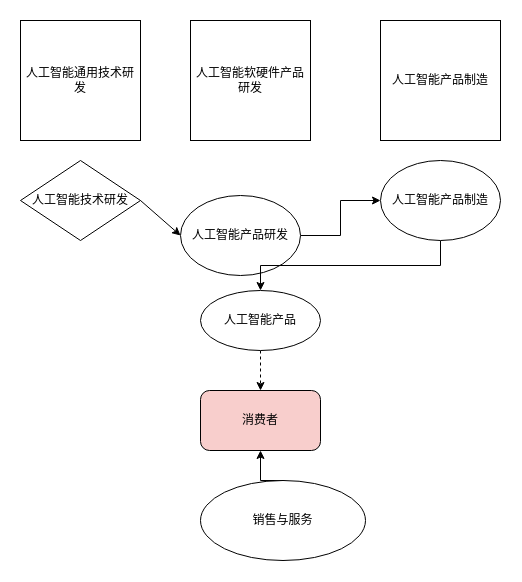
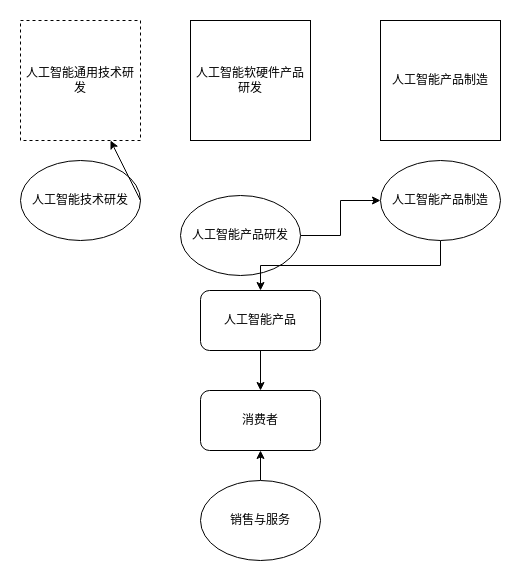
node "人工智能通用技术研发": style solid -> dashed
node "人工智能技术研发": shape diamond -> ellipse
edge "人工智能技术研发" -> "人工智能产品研发": now "人工智能技术研发" -> "人工智能通用技术研发"
node "人工智能产品": shape ellipse -> rounded rectangle
edge "人工智能产品" -> "消费者": style dashed -> solid
node "消费者": fillcolor #f8cecc -> #ffffff
node "销售与服务": size 165x80 -> 120x80
